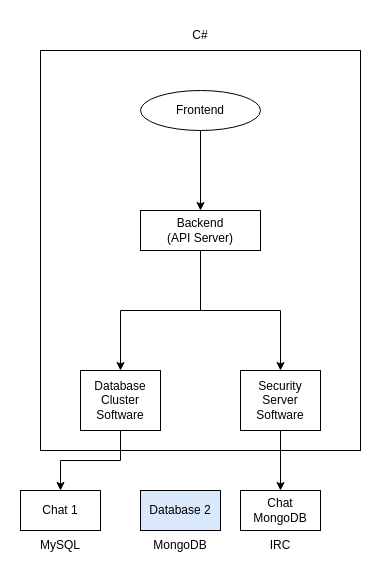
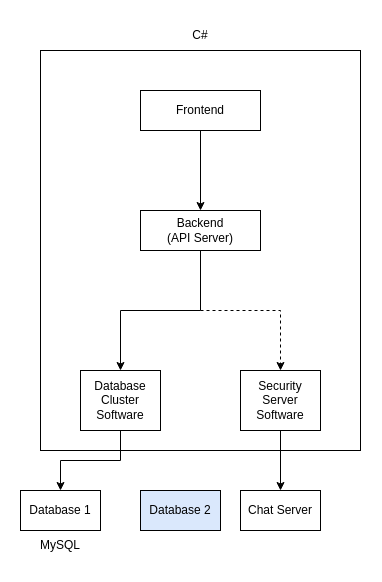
node "Frontend": shape ellipse -> rectangle
edge "Backend (API Server)" -> "Security Server Software": style solid -> dashed
node "Chat 1": label "Chat 1" -> "Database 1"
node "Chat MongoDB": label "Chat MongoDB" -> "Chat Server"
node "MongoDB": removed
node "IRC": removed
